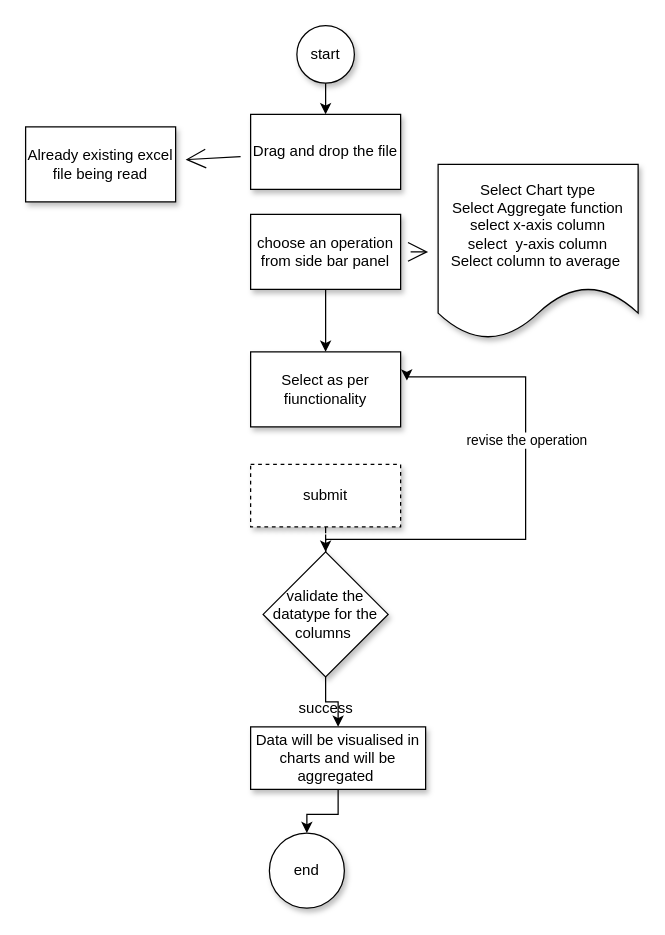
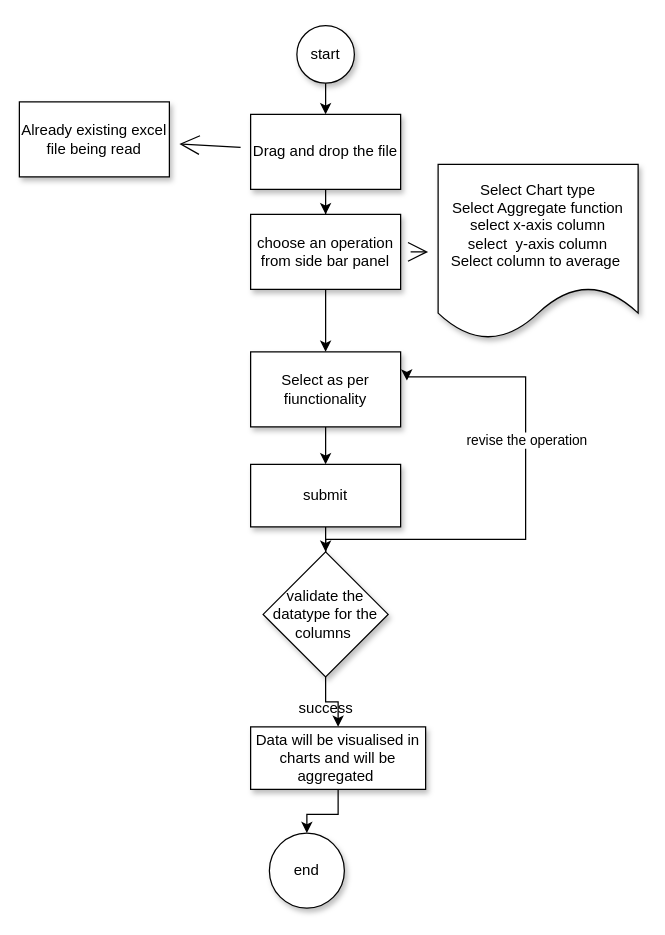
node "Already existing excel file being read": moved (101, 164) -> (94, 139)
edge "Drag and drop the file" -> "choose an operation from side bar panel": added
edge "Select as per fiunctionality" -> "submit": added
node "submit": style dashed -> solid
edge "submit" -> "validate the datatype for the columns": style dashed -> solid
